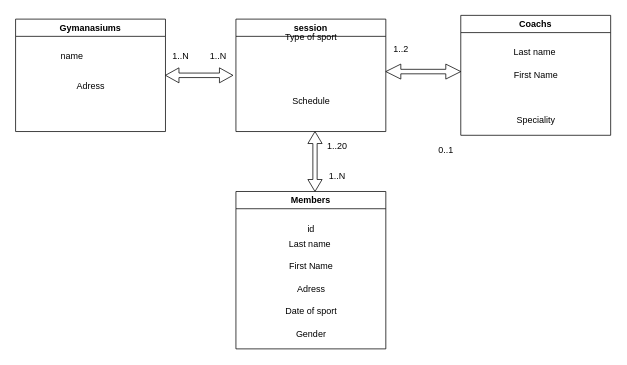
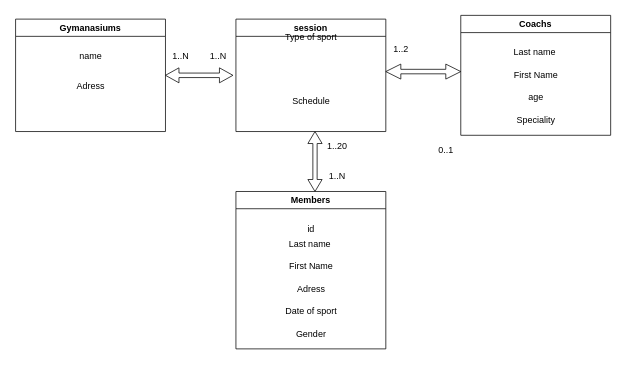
node "name": moved (72, 57) -> (90, 57)
node "age": added
